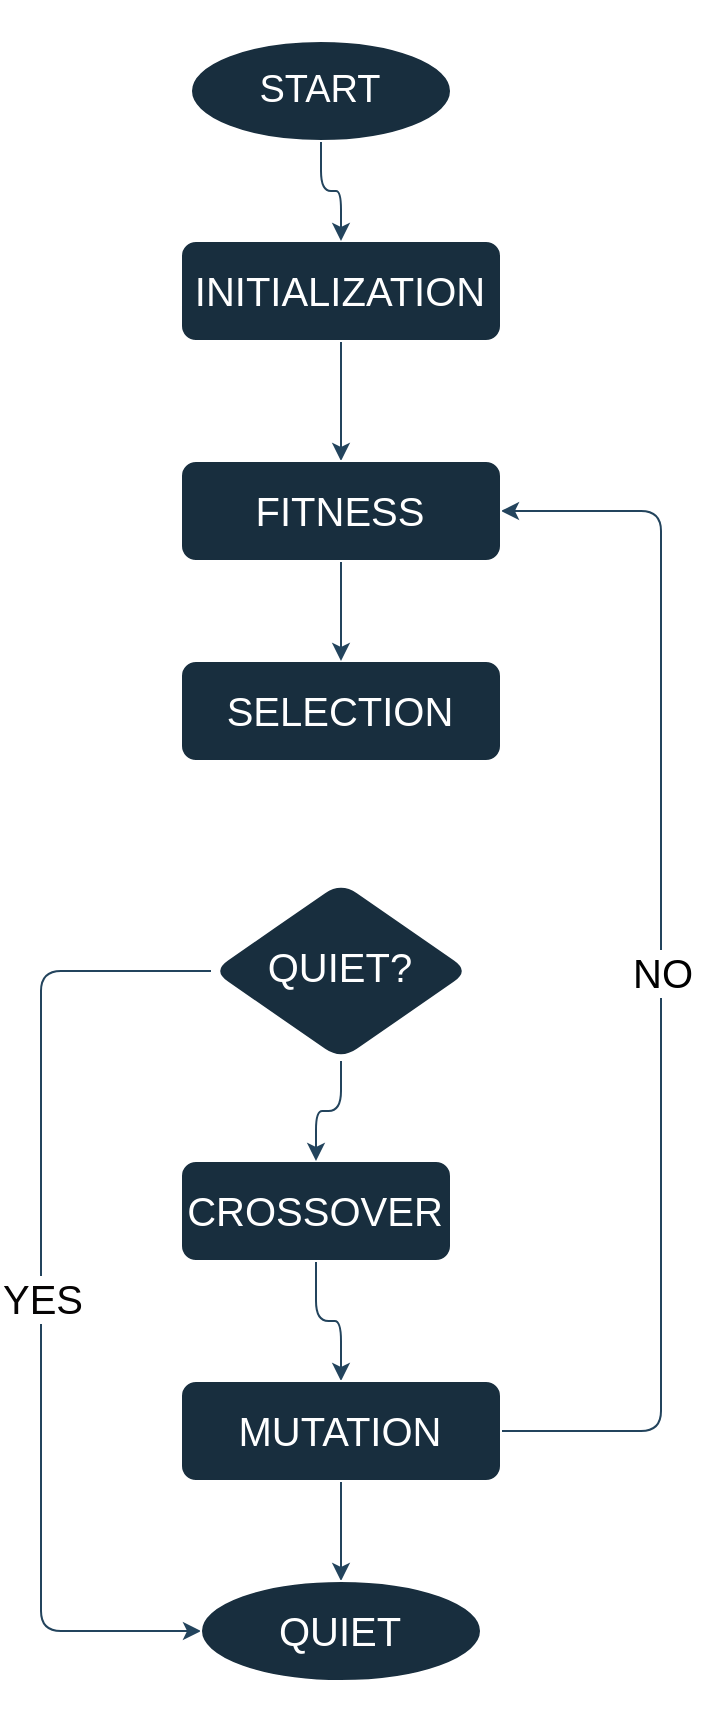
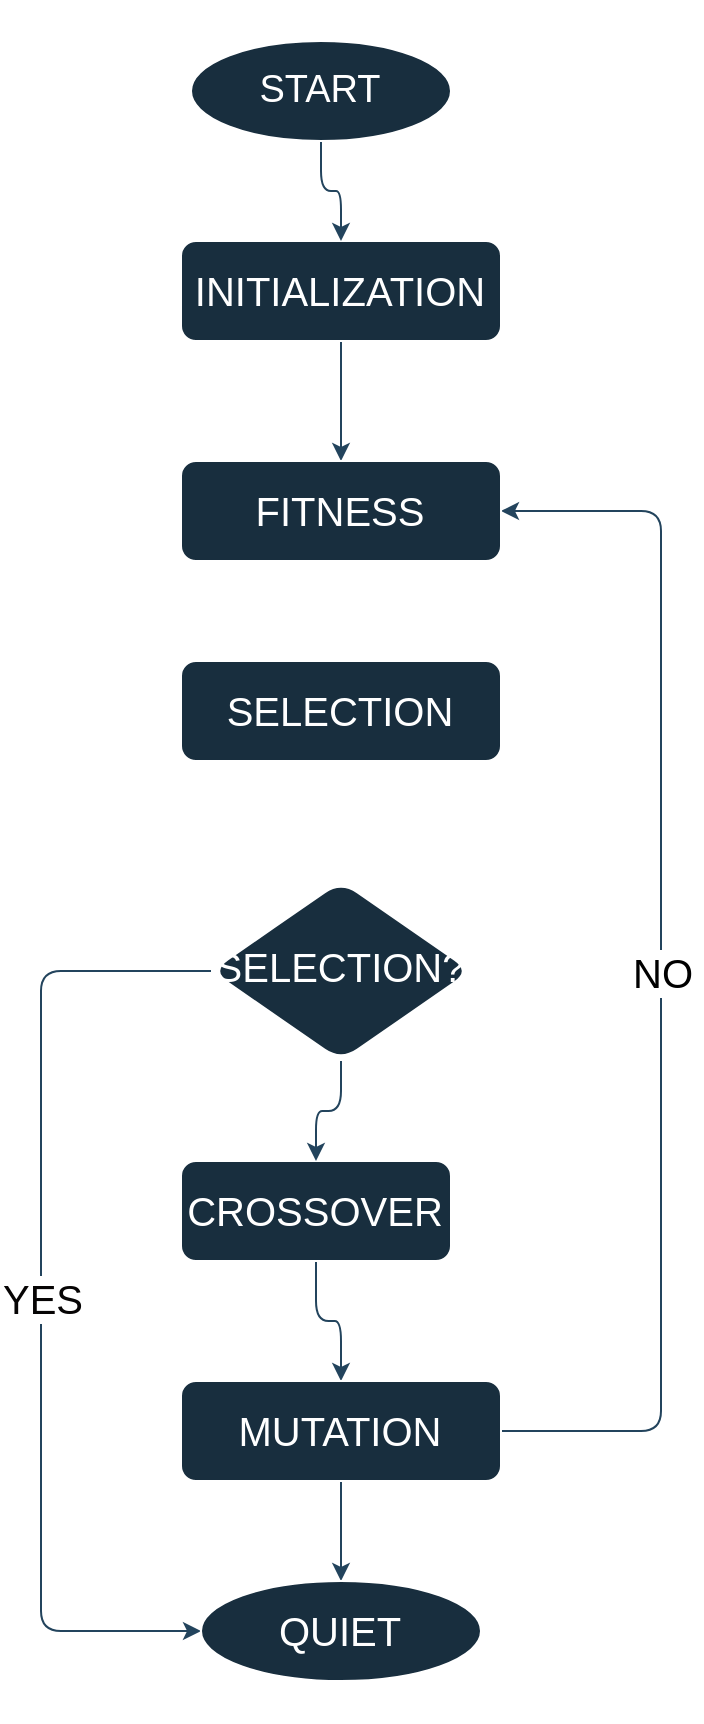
edge "FITNESS" -> "SELECTION": removed
node "QUIET?": label "QUIET?" -> "SELECTION?"
